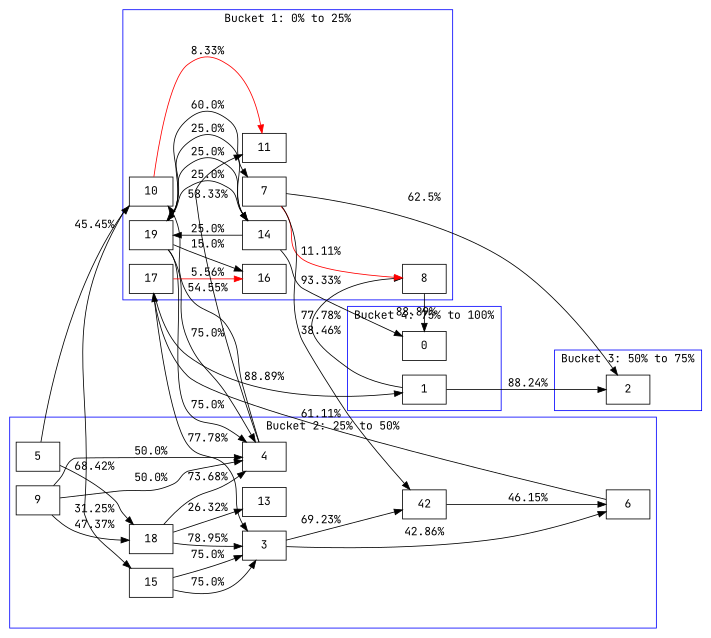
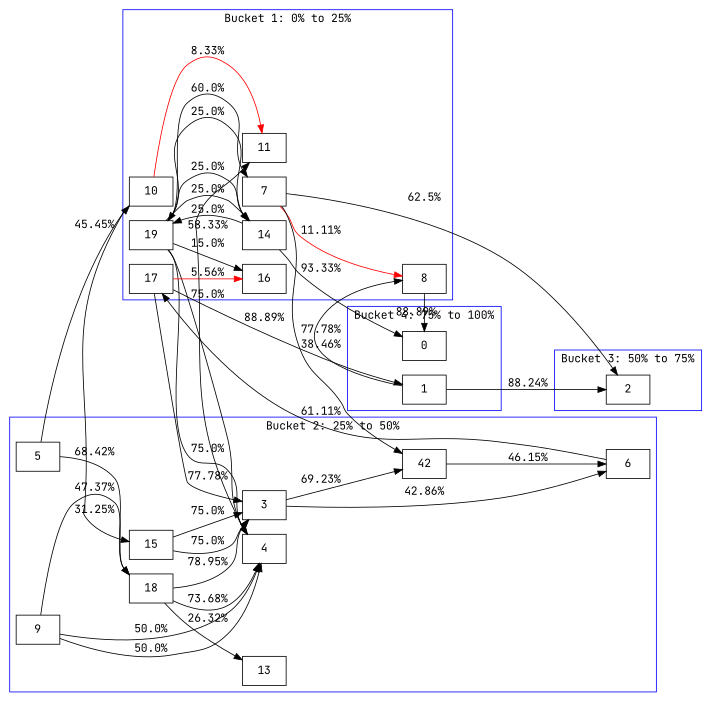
edge "4" -> "10": removed, label "54.55%"
